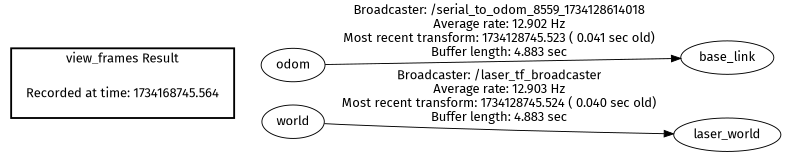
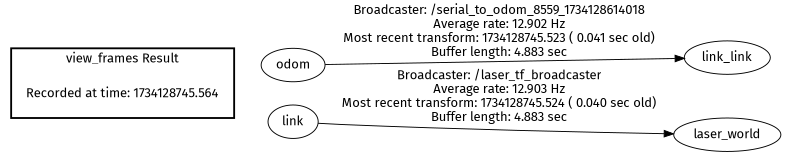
node "base_link": label "base_link" -> "link_link"
node "Recorded at time: 1734168745.564": label "Recorded at time: 1734168745.564" -> "Recorded at time: 1734128745.564"
node "world": label "world" -> "link"
